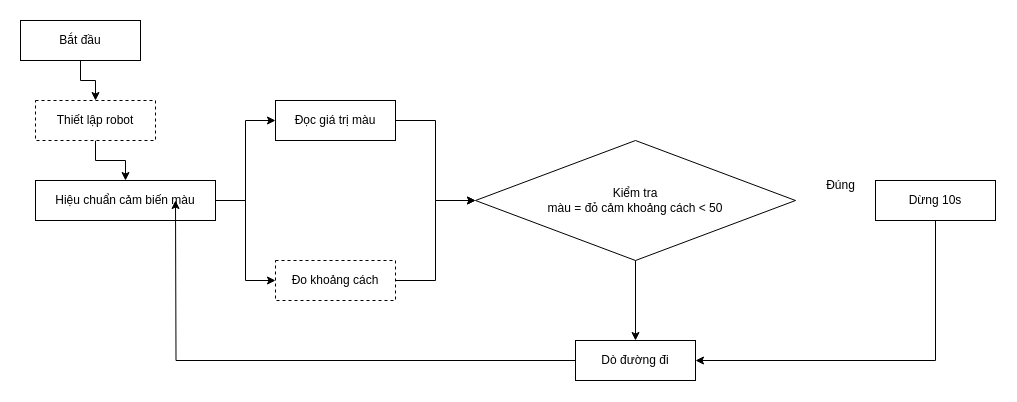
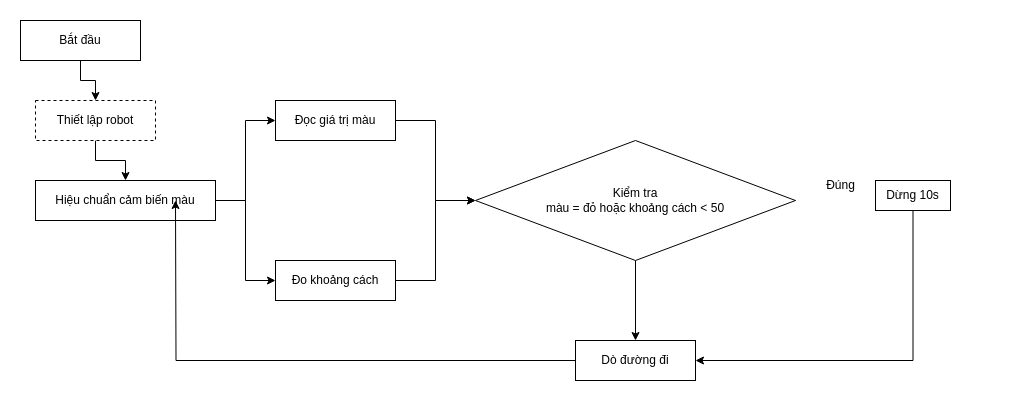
node "Kiểm tra màu = đỏ cảm khoảng cách < 50": label "Kiểm tra màu = đỏ cảm khoảng cách < 50" -> "Kiểm tra màu = đỏ hoặc khoảng cách < 50"
node "Dừng 10s": size 120x40 -> 75x30
node "Đo khoảng cách": style dashed -> solid
